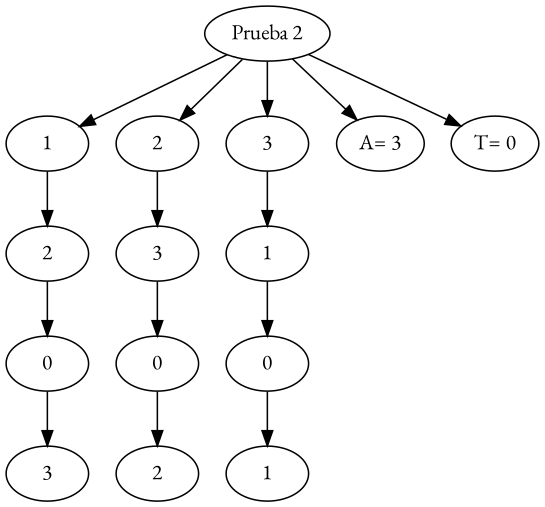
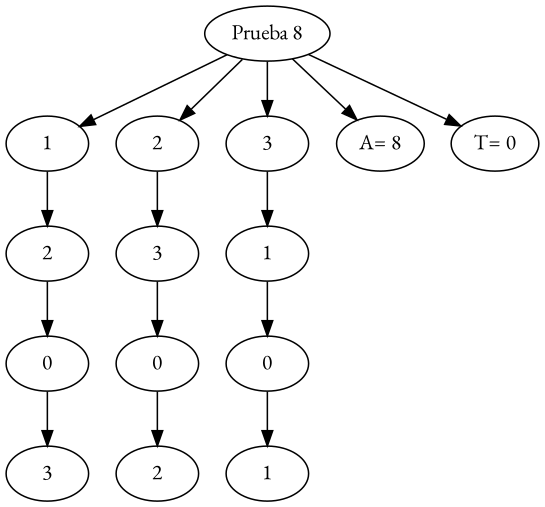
node "Prueba 2": label "Prueba 2" -> "Prueba 8"
node "A= 3": label "A= 3" -> "A= 8"
